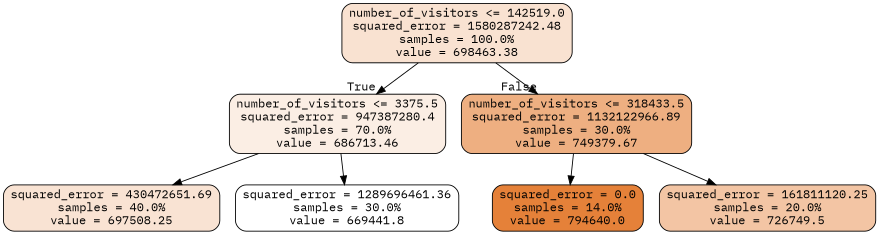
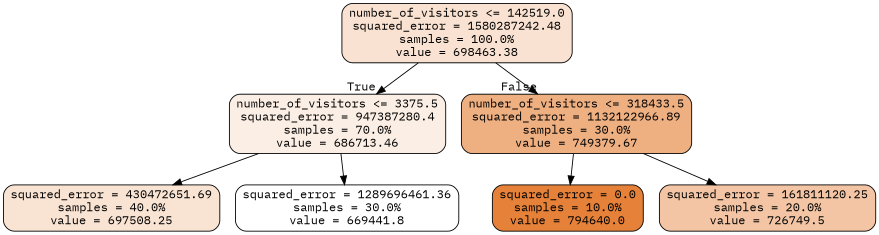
node "squared_error = 0.0 samples = 14.0% value = 794640.0": label "squared_error = 0.0 samples = 14.0% value = 794640.0" -> "squared_error = 0.0 samples = 10.0% value = 794640.0"
